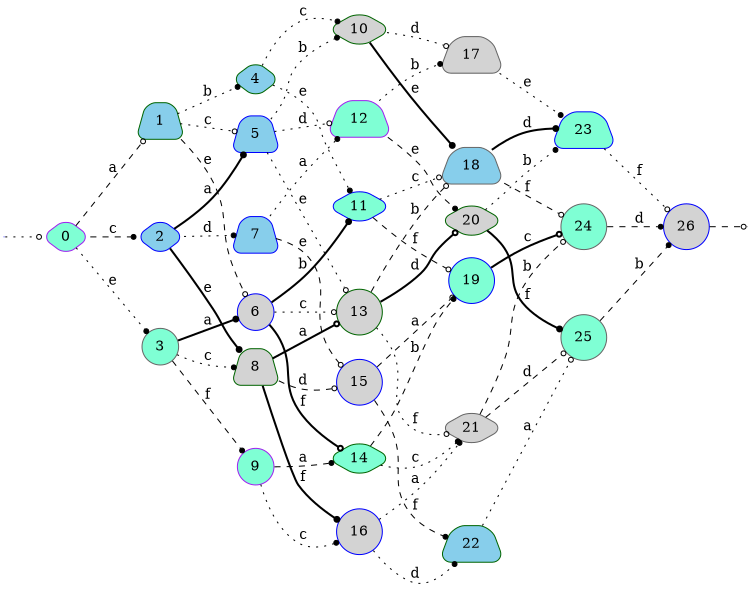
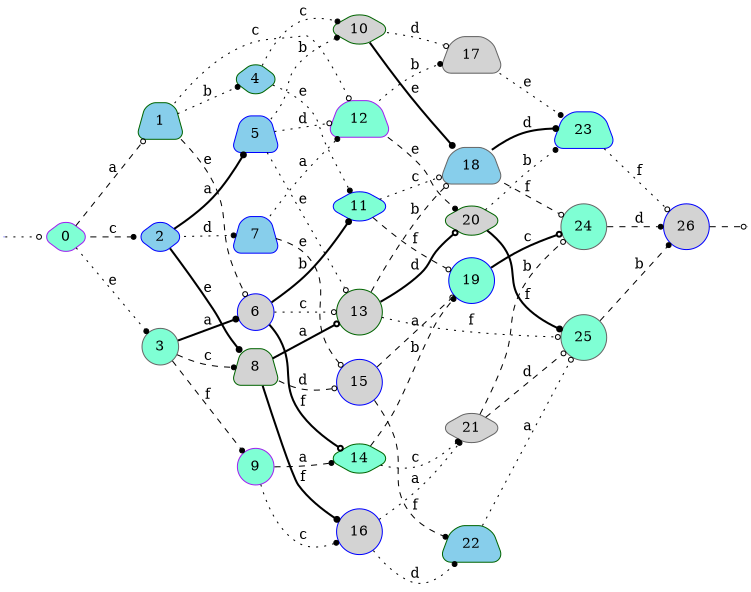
edge "1" -> "5": now "1" -> "12"
edge "3" -> "8": style dotted -> dashed
edge "13" -> "21": now "13" -> "25"
